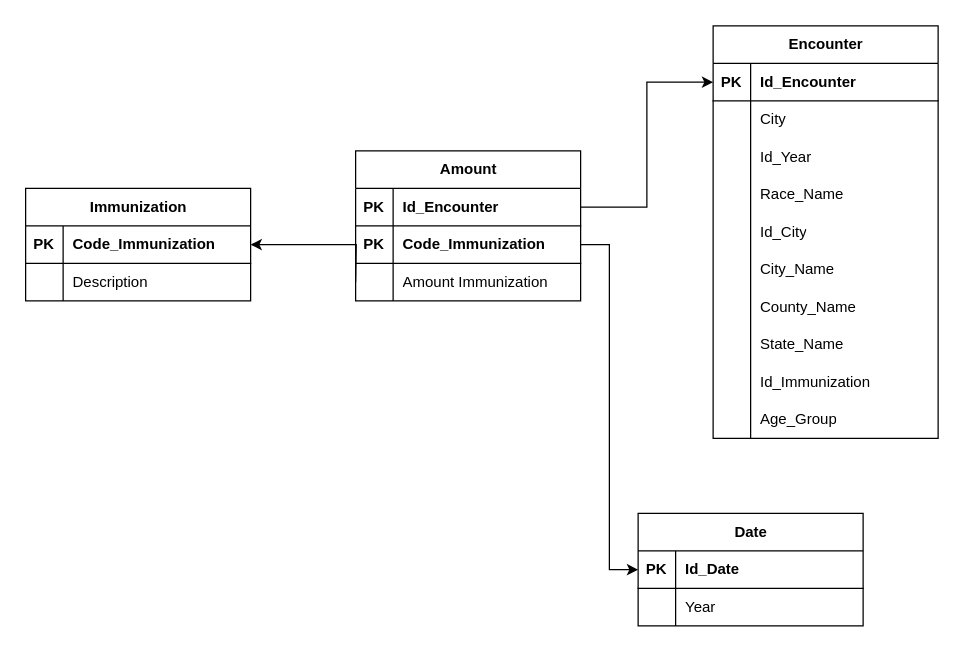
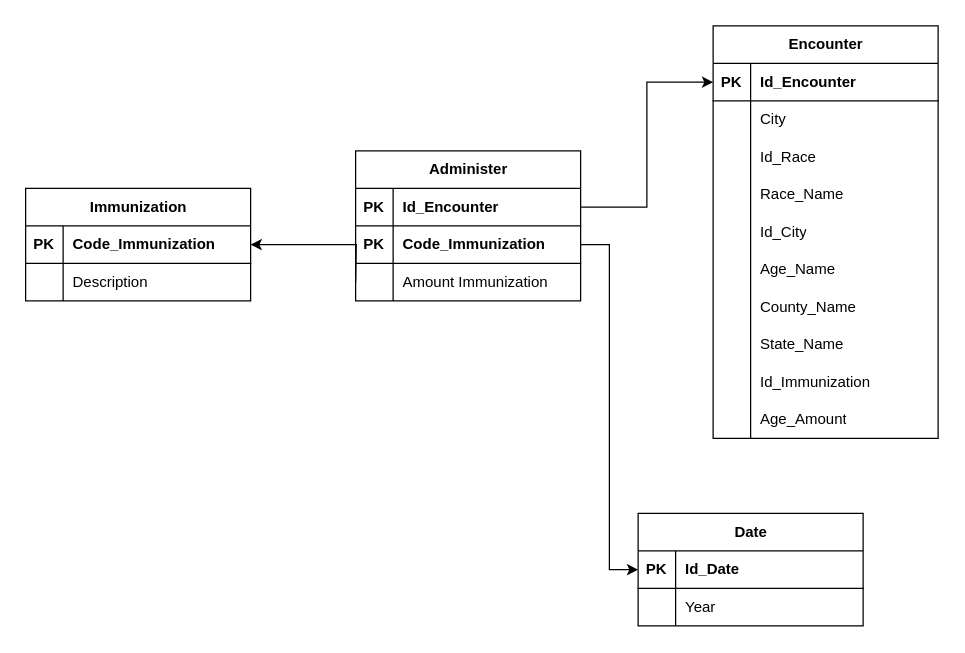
node "Id_Year": label "Id_Year" -> "Id_Race"
node "Amount": label "Amount" -> "Administer"
node "City_Name": label "City_Name" -> "Age_Name"
node "Age_Group": label "Age_Group" -> "Age_Amount"
